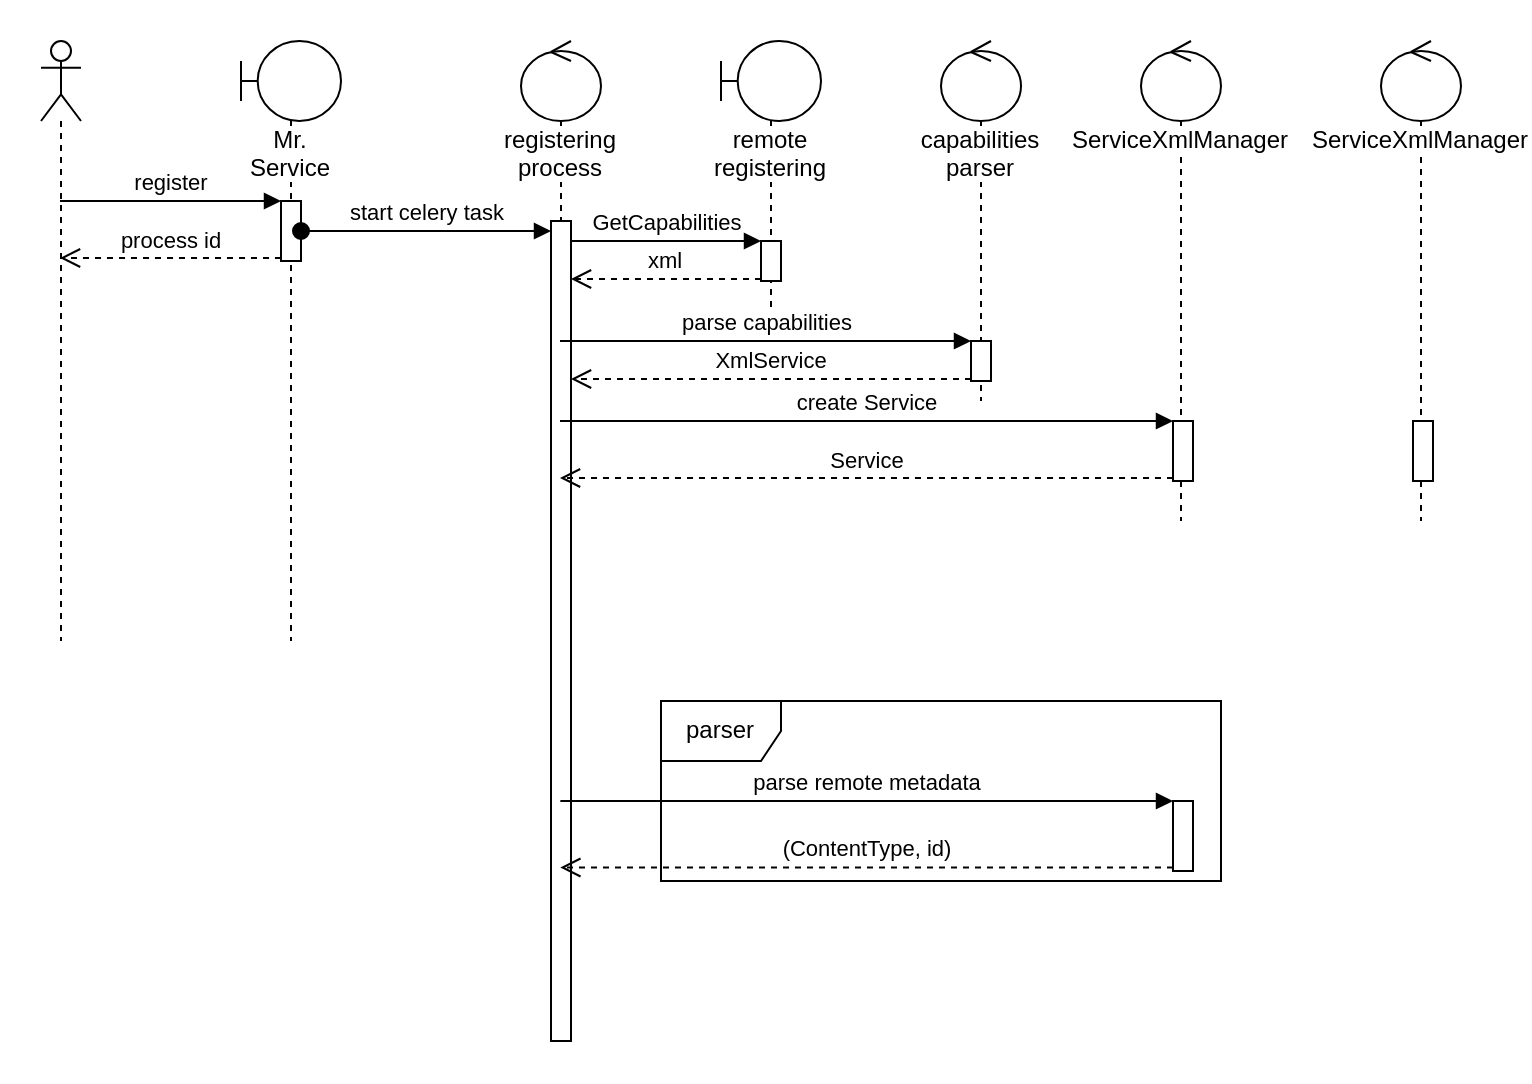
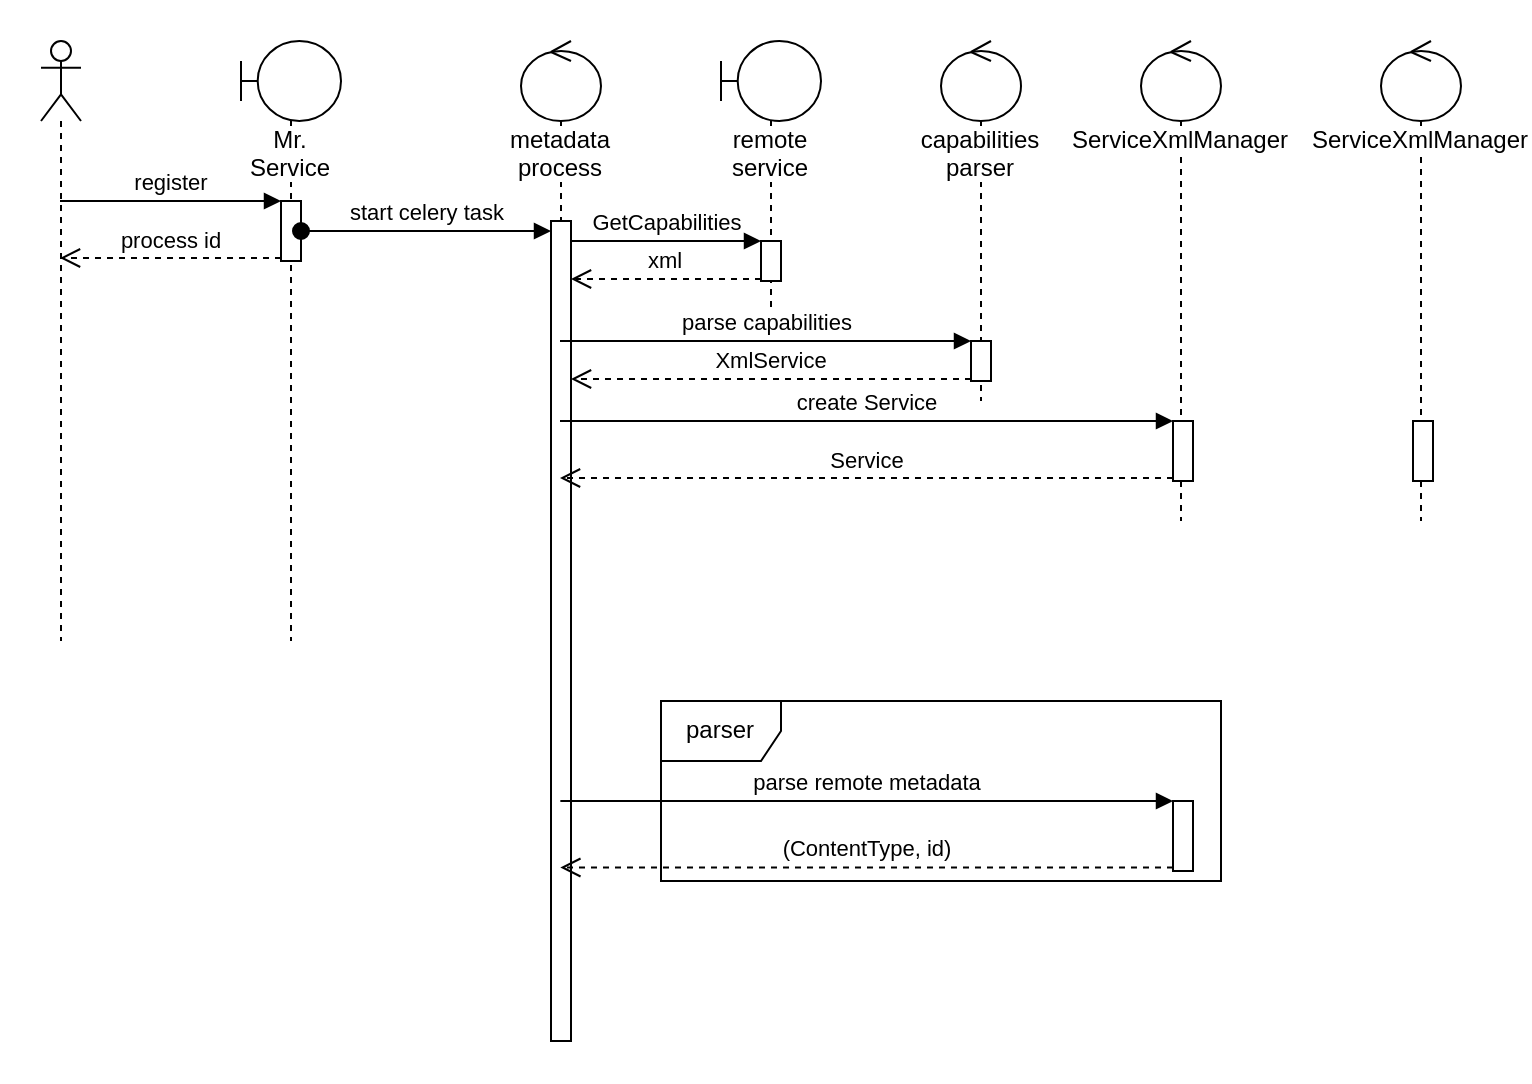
node "remote registering": label "remote registering" -> "remote service"
node "registering process": label "registering process" -> "metadata process"
